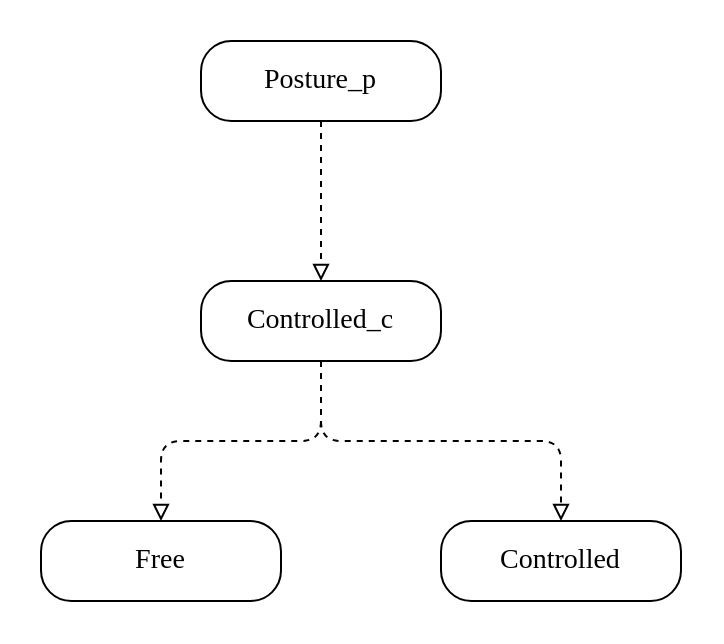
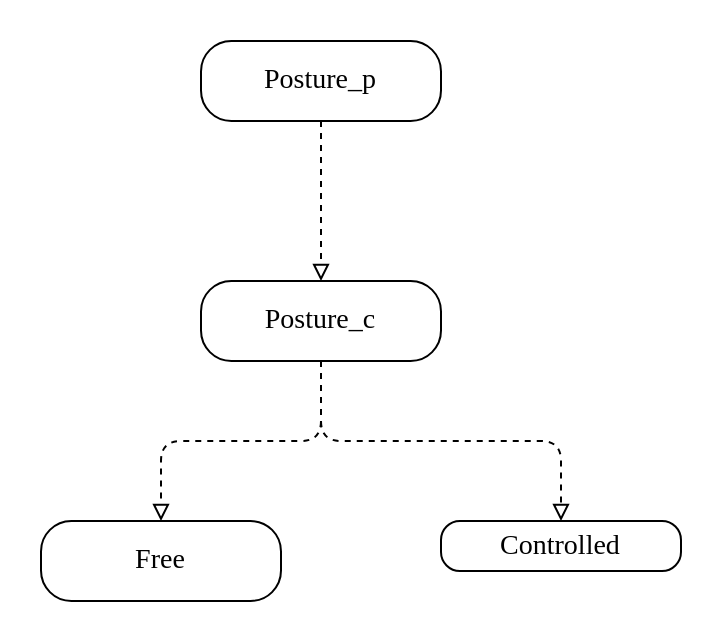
node "Controlled_c": label "Controlled_c" -> "Posture_c"
node "Controlled": size 240x80 -> 240x50
